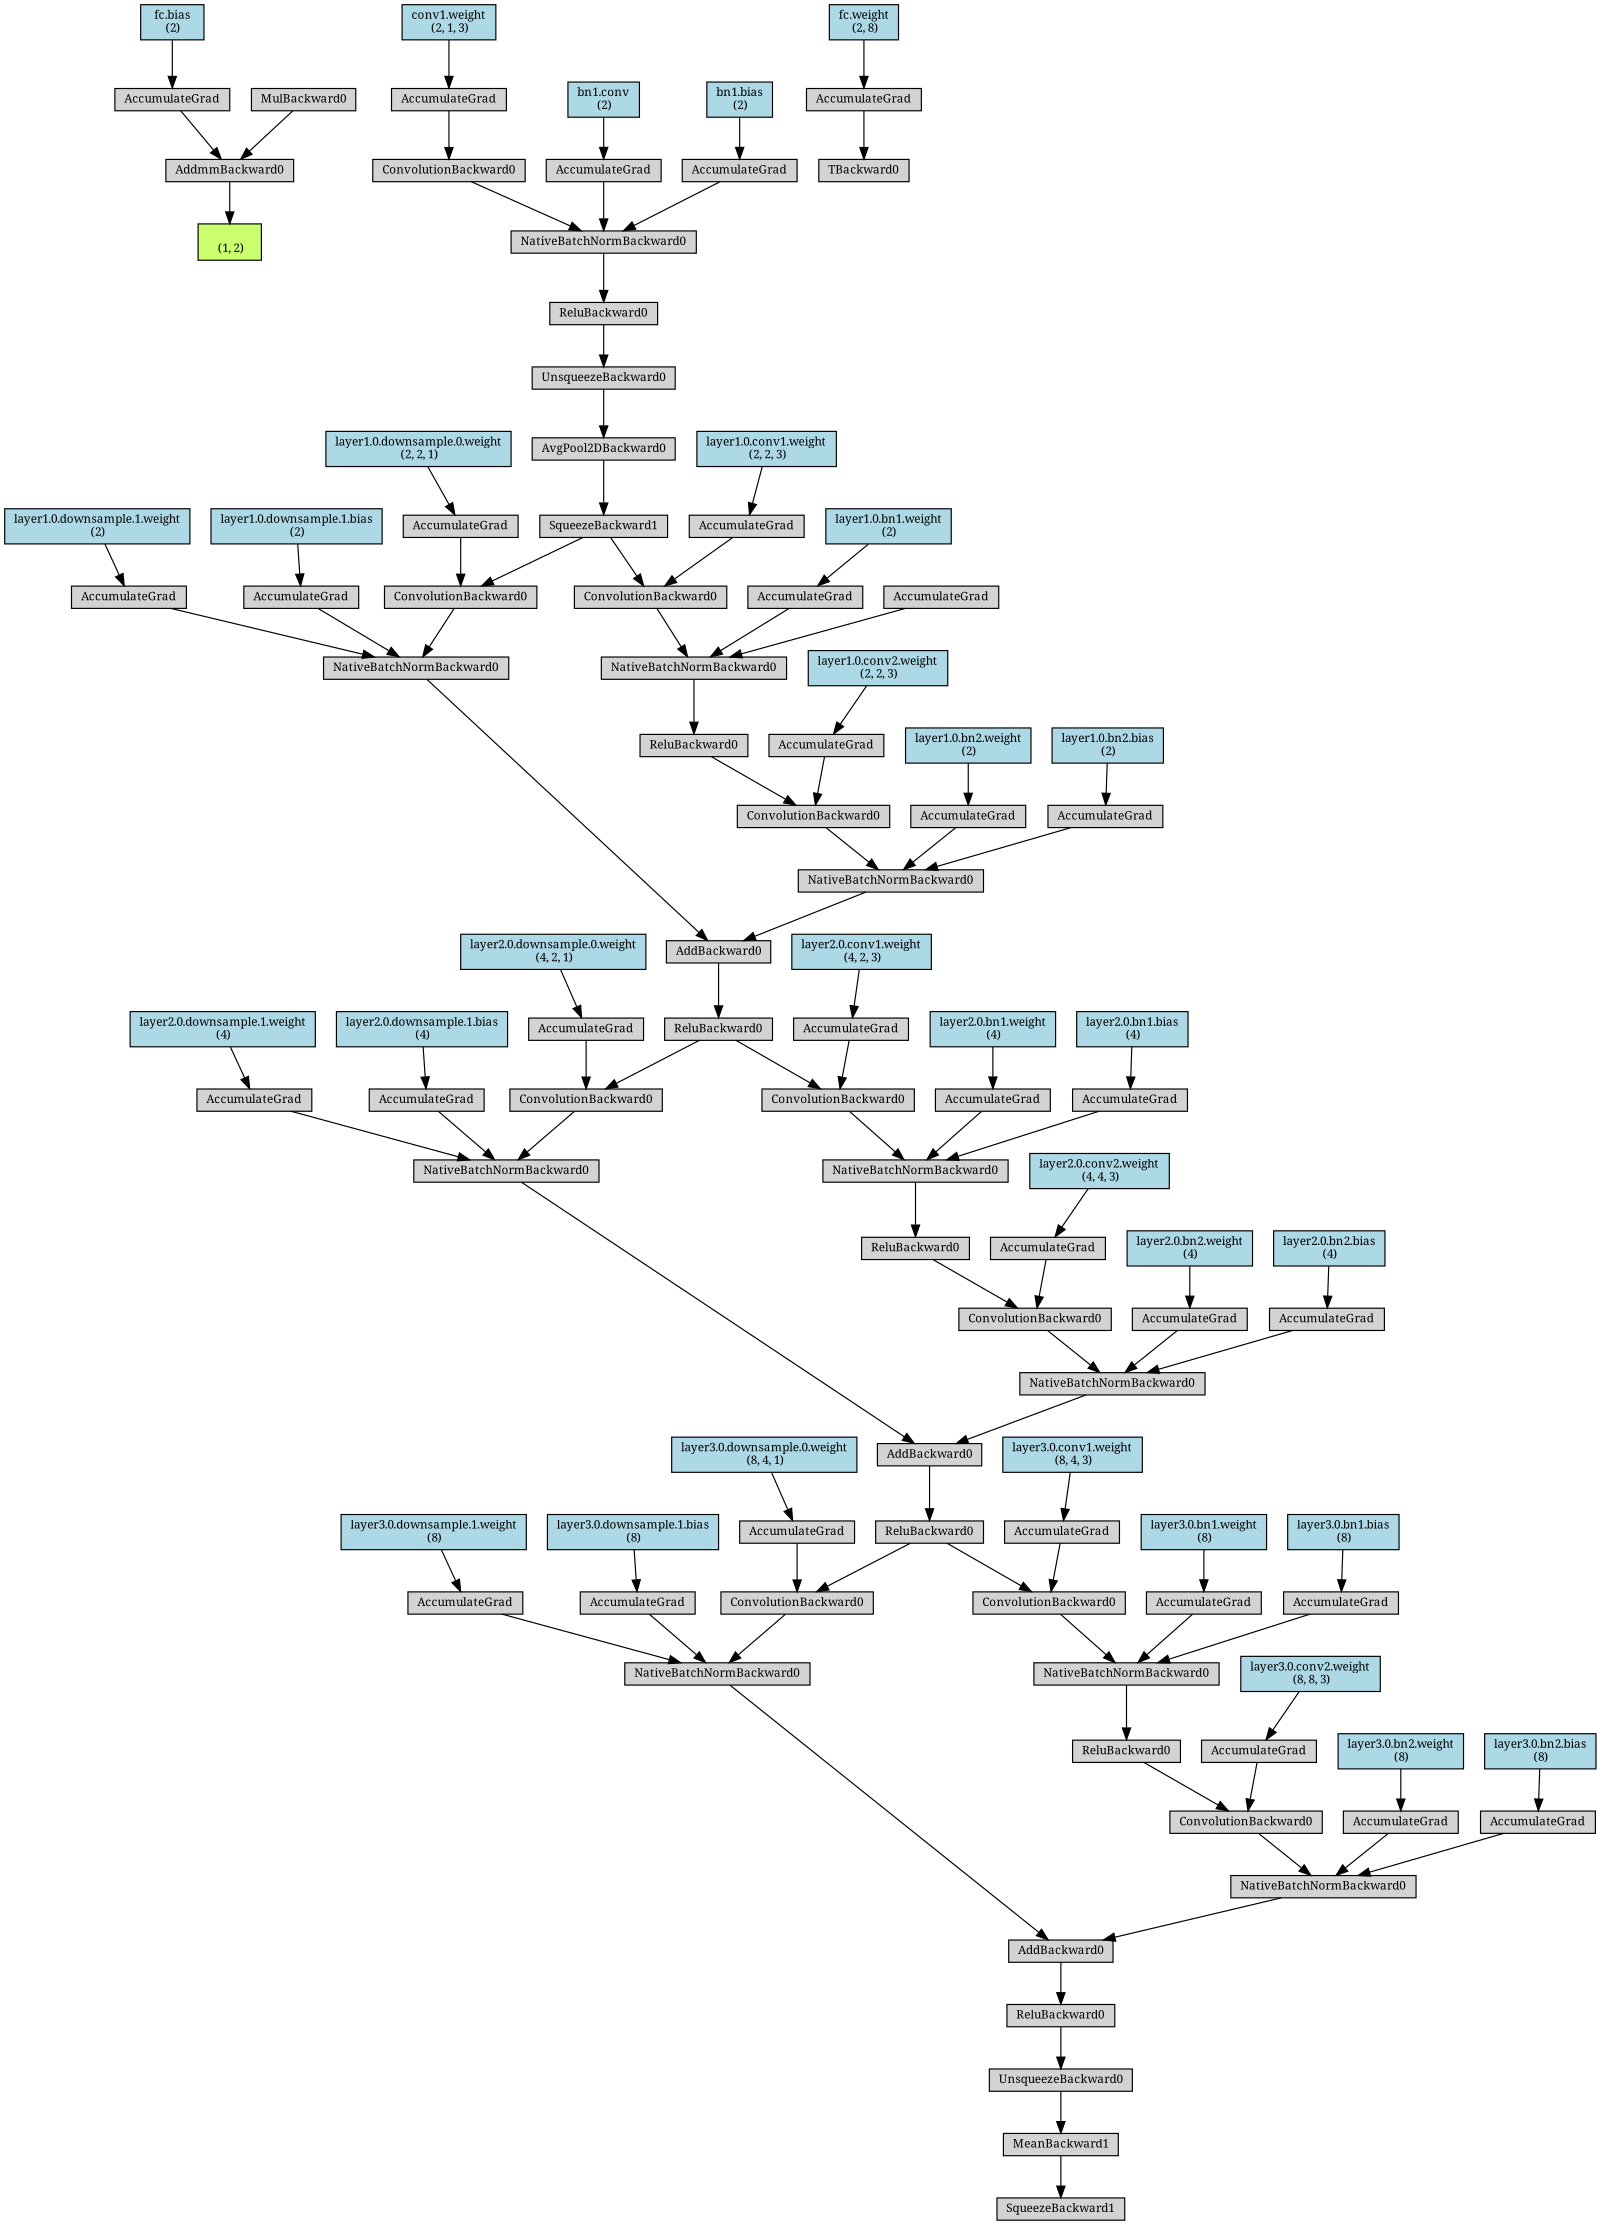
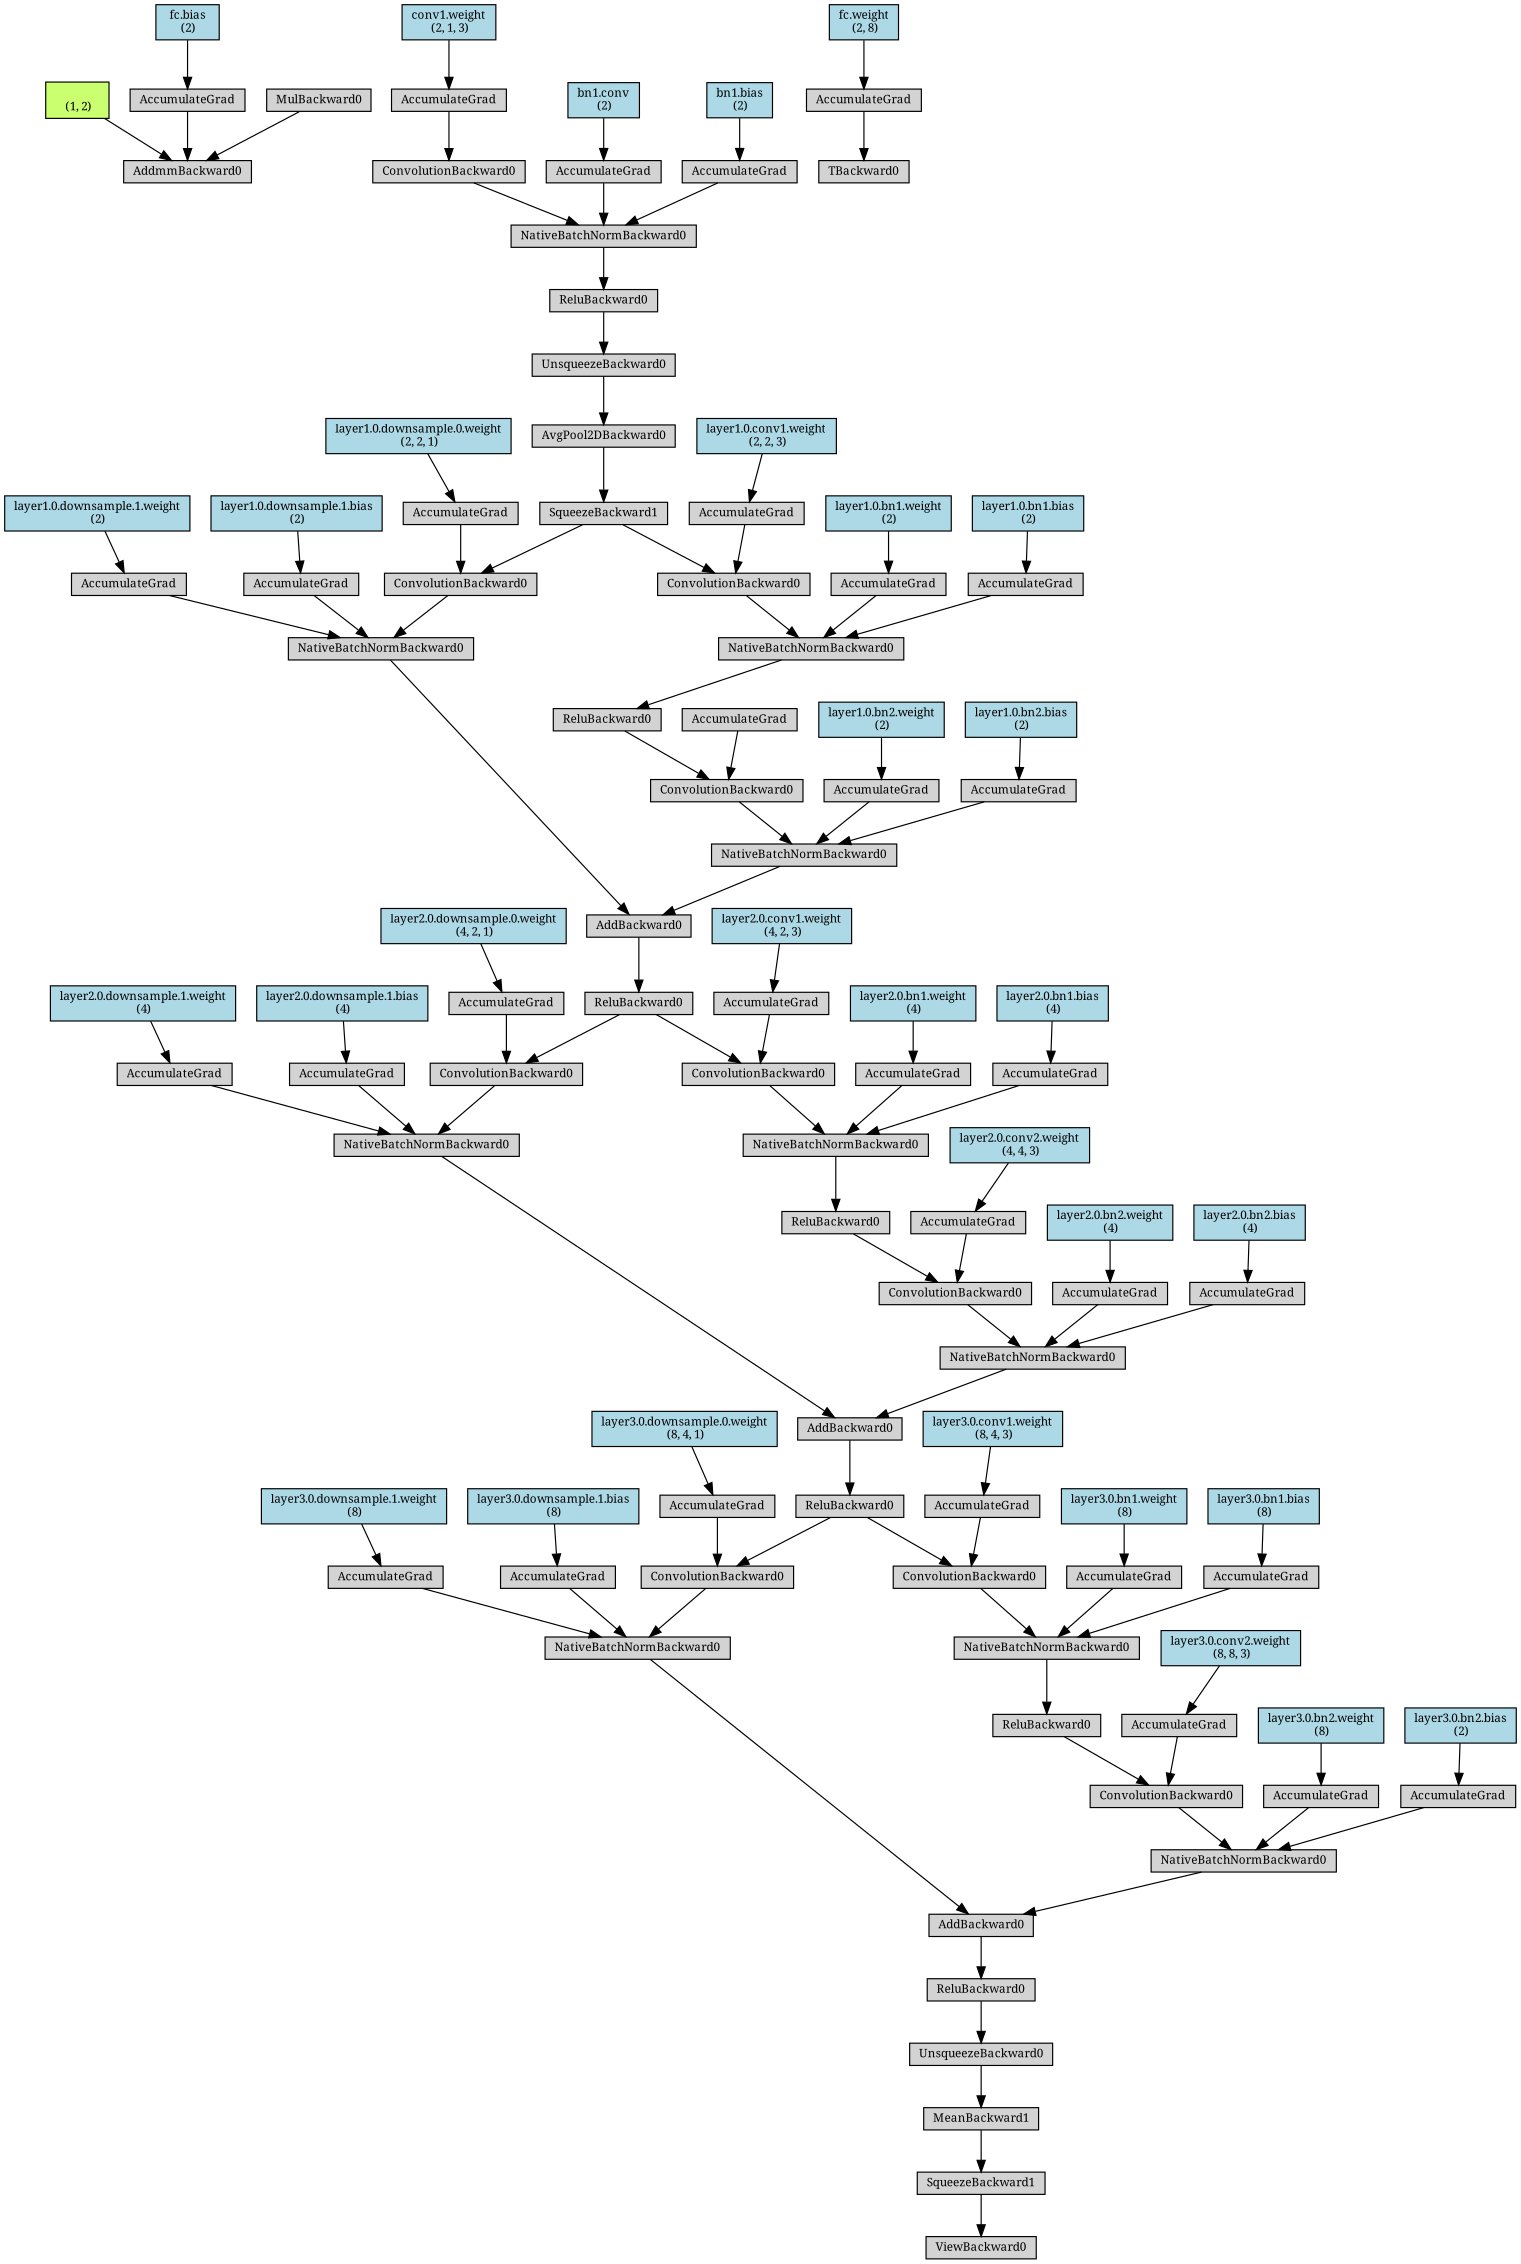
edge "AddmmBackward0" -> "(1, 2)": reversed
node "layer1.0.bn1.bias (2)": added
node "layer1.0.conv2.weight (2, 2, 3)": removed
node "layer3.0.bn2.bias (8)": label "layer3.0.bn2.bias (8)" -> "layer3.0.bn2.bias (2)"
node "ViewBackward0": added
